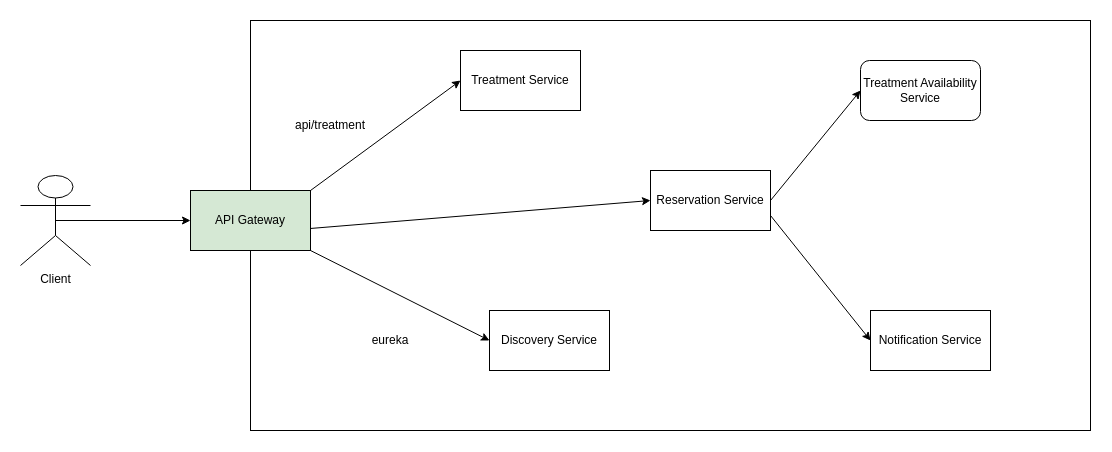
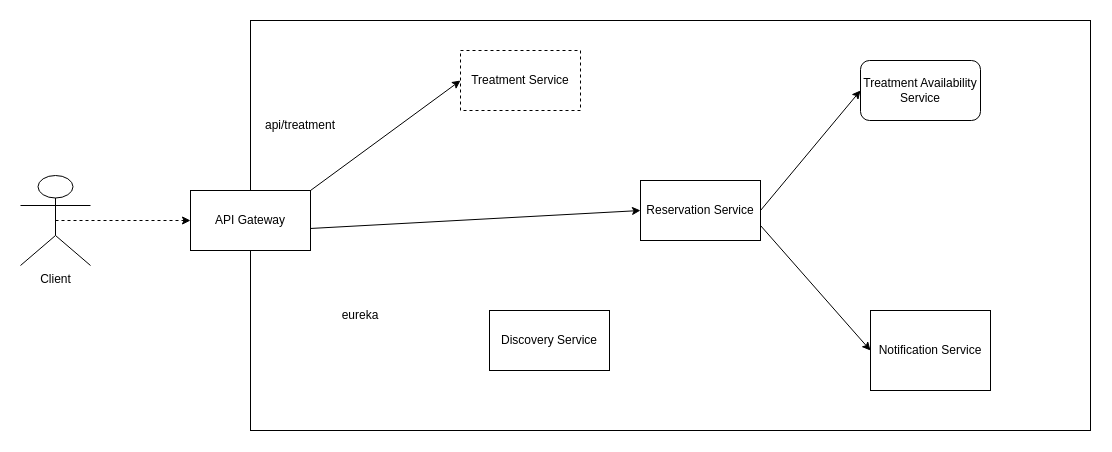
node "Treatment Service": style solid -> dashed
node "api/treatment": moved (331, 126) -> (301, 126)
node "Reservation Service": moved (711, 201) -> (701, 211)
edge "Client" -> "API Gateway": style solid -> dashed
node "API Gateway": fillcolor #d5e8d4 -> #ffffff
edge "API Gateway" -> "Discovery Service": removed
node "eureka": moved (391, 341) -> (361, 316)
node "Notification Service": size 120x60 -> 120x80
